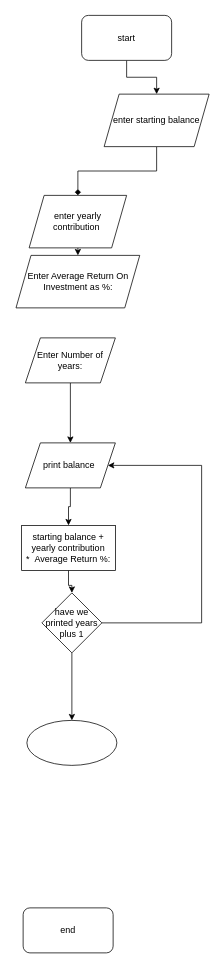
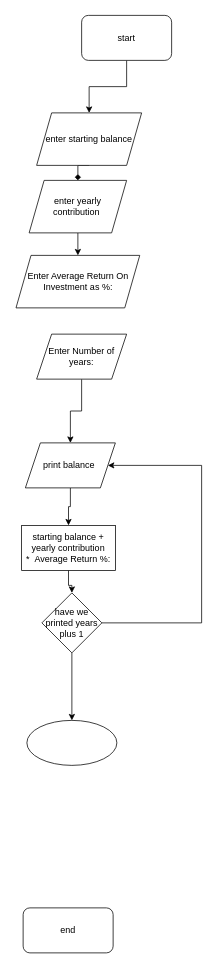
node "enter starting balance": moved (156, 120) -> (89, 139)
node "enter yearly contribution": moved (78, 222) -> (78, 207)
node "Enter Number of years:": moved (70, 360) -> (81, 357)
